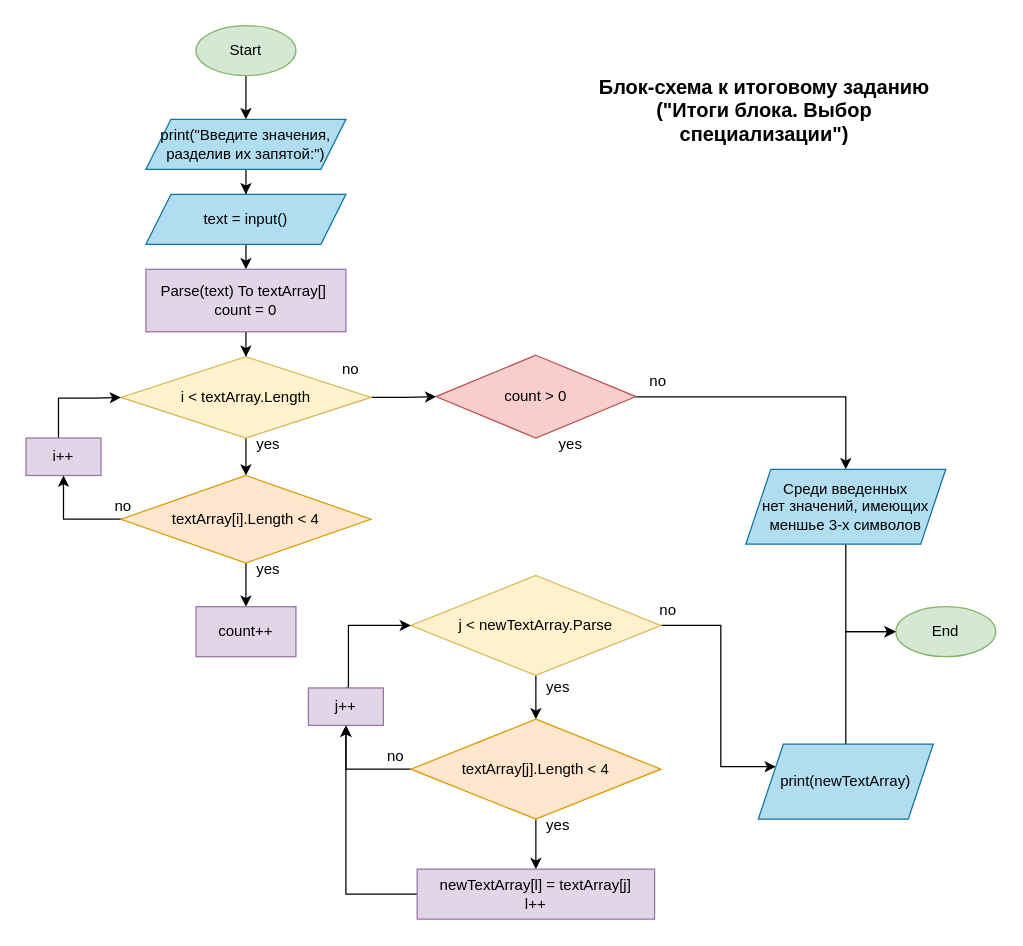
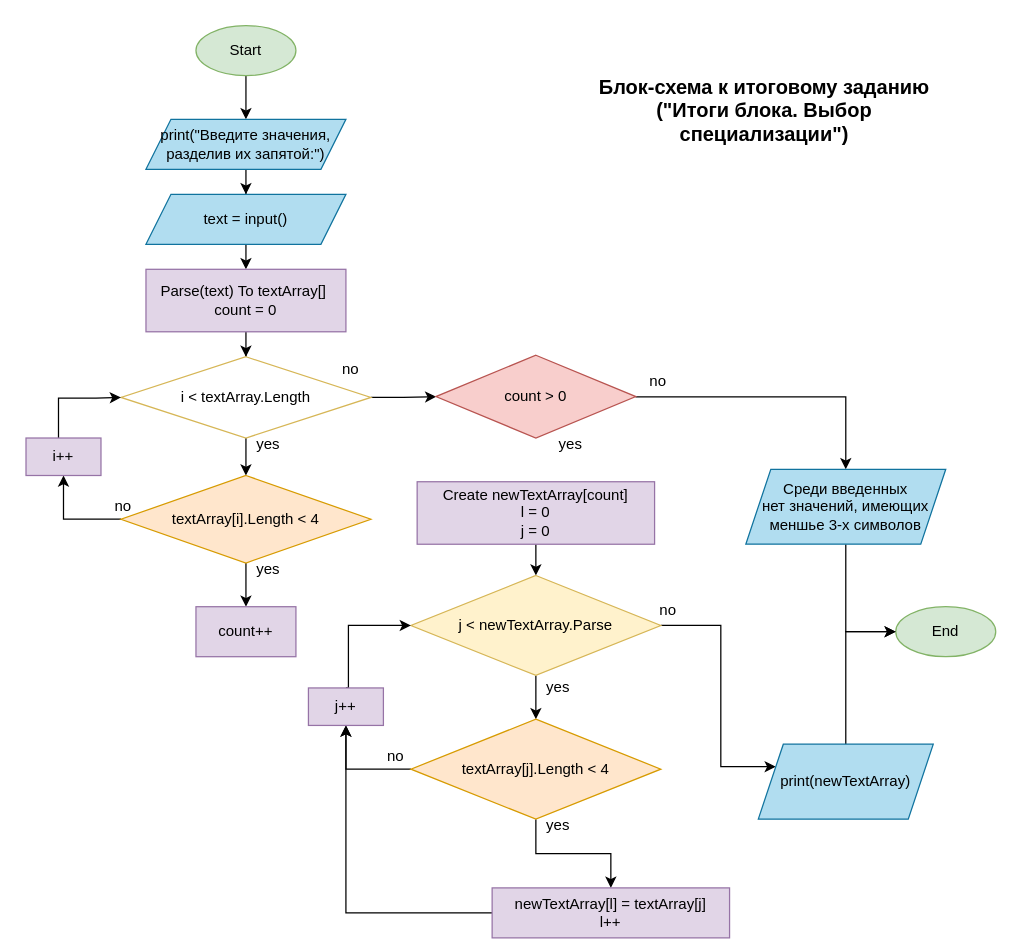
node "i < textArray.Length": fillcolor #fff2cc -> #ffffff
node "Create newTextArray[count] l = 0 j = 0": added
edge "Create newTextArray[count] l = 0 j = 0" -> "j < newTextArray.Parse": added
node "newTextArray[l] = textArray[j] l++": moved (536, 894) -> (611, 913)
